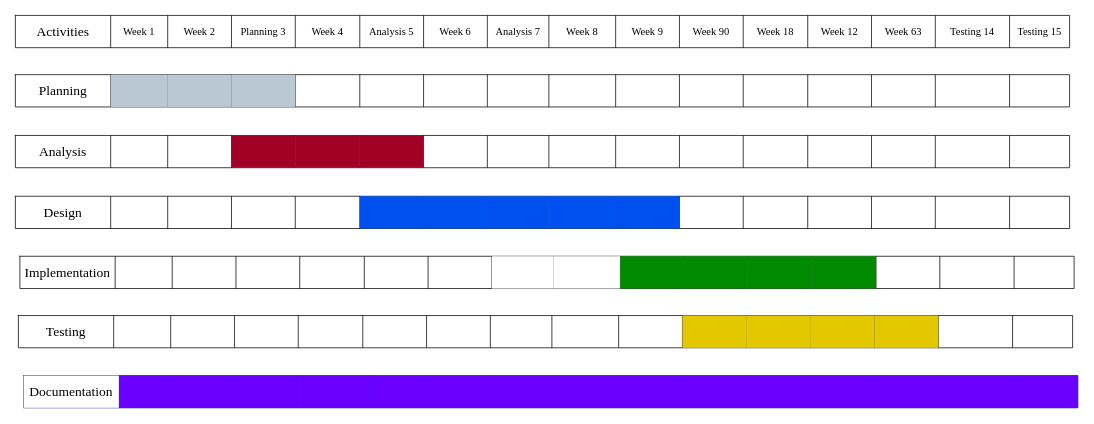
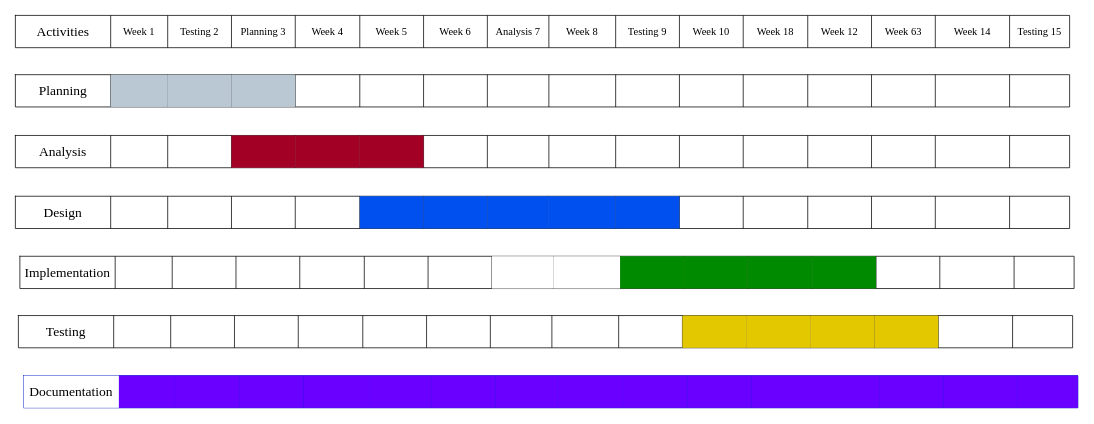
node "Week 2": label "Week 2" -> "Testing 2"
node "Analysis 5": label "Analysis 5" -> "Week 5"
node "Week 9": label "Week 9" -> "Testing 9"
node "Week 90": label "Week 90" -> "Week 10"
node "Testing 14": label "Testing 14" -> "Week 14"
